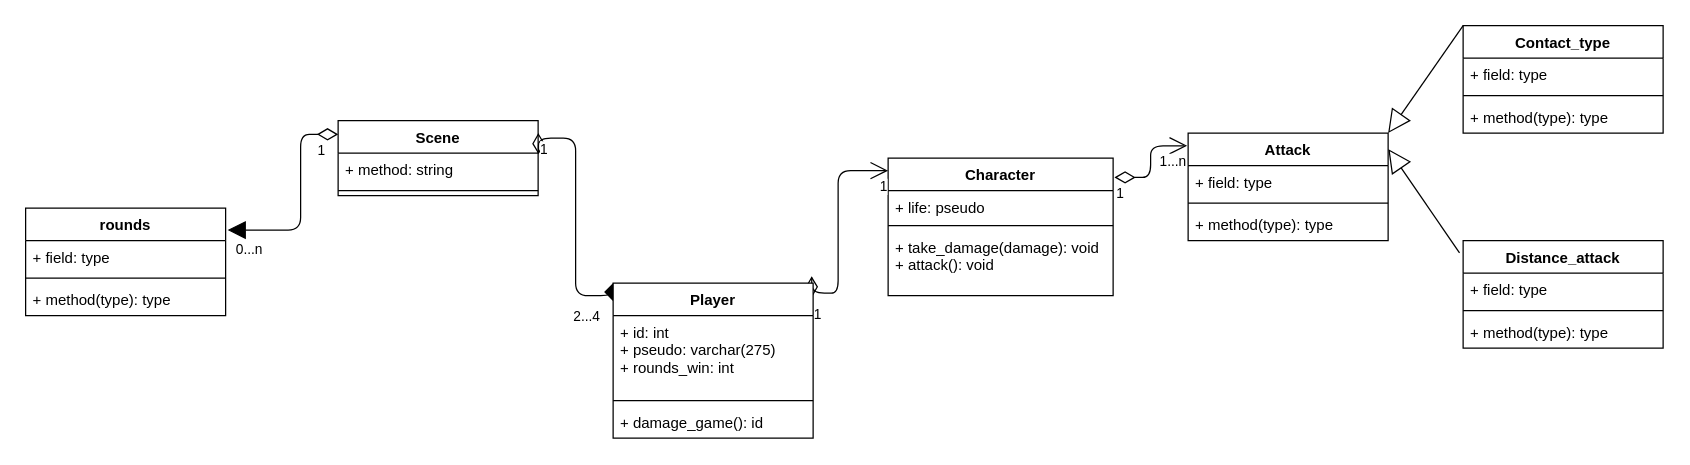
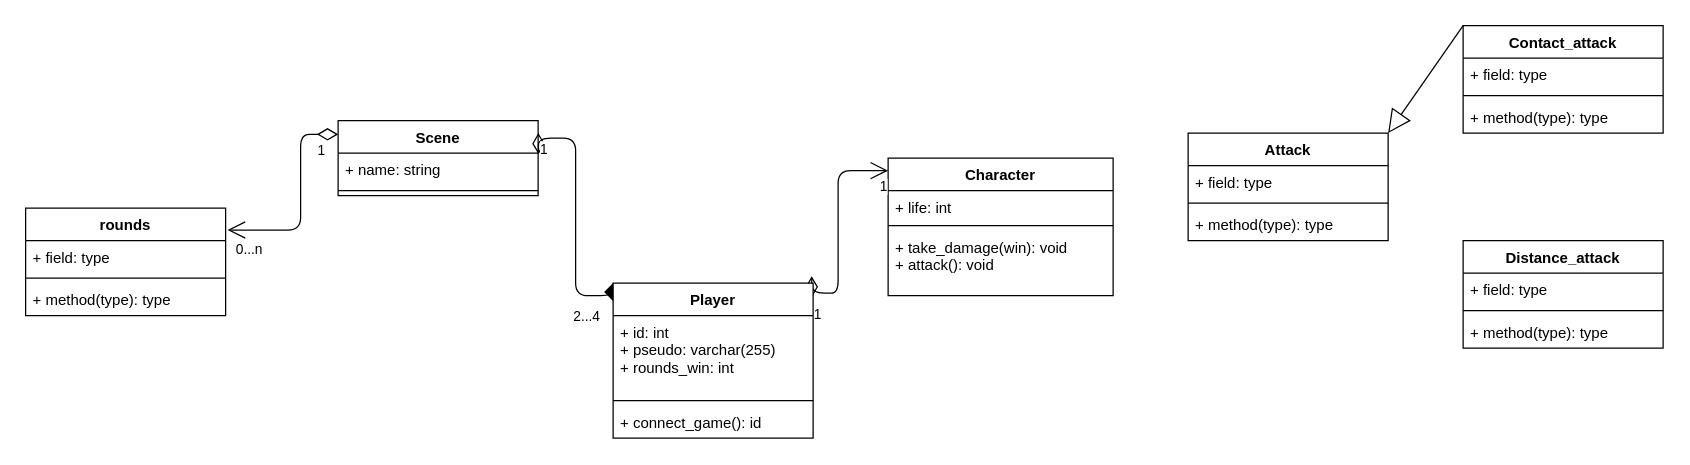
node "Contact_type": label "Contact_type" -> "Contact_attack"
edge "Attack" -- "Character": removed, labels "1...n", "1"
node "+ method: string": label "+ method: string" -> "+ name: string"
node "+ life: pseudo": label "+ life: pseudo" -> "+ life: int"
edge "Distance_attack" -> "Attack": removed
edge "Scene" -- "rounds": arrowhead block -> open
node "+ take_damage(damage): void + attack(): void": label "+ take_damage(damage): void + attack(): void" -> "+ take_damage(win): void + attack(): void"
node "+ id: int + pseudo: varchar(275) + rounds_win: int": label "+ id: int + pseudo: varchar(275) + rounds_win: int" -> "+ id: int + pseudo: varchar(255) + rounds_win: int"
node "+ damage_game(): id": label "+ damage_game(): id" -> "+ connect_game(): id"
